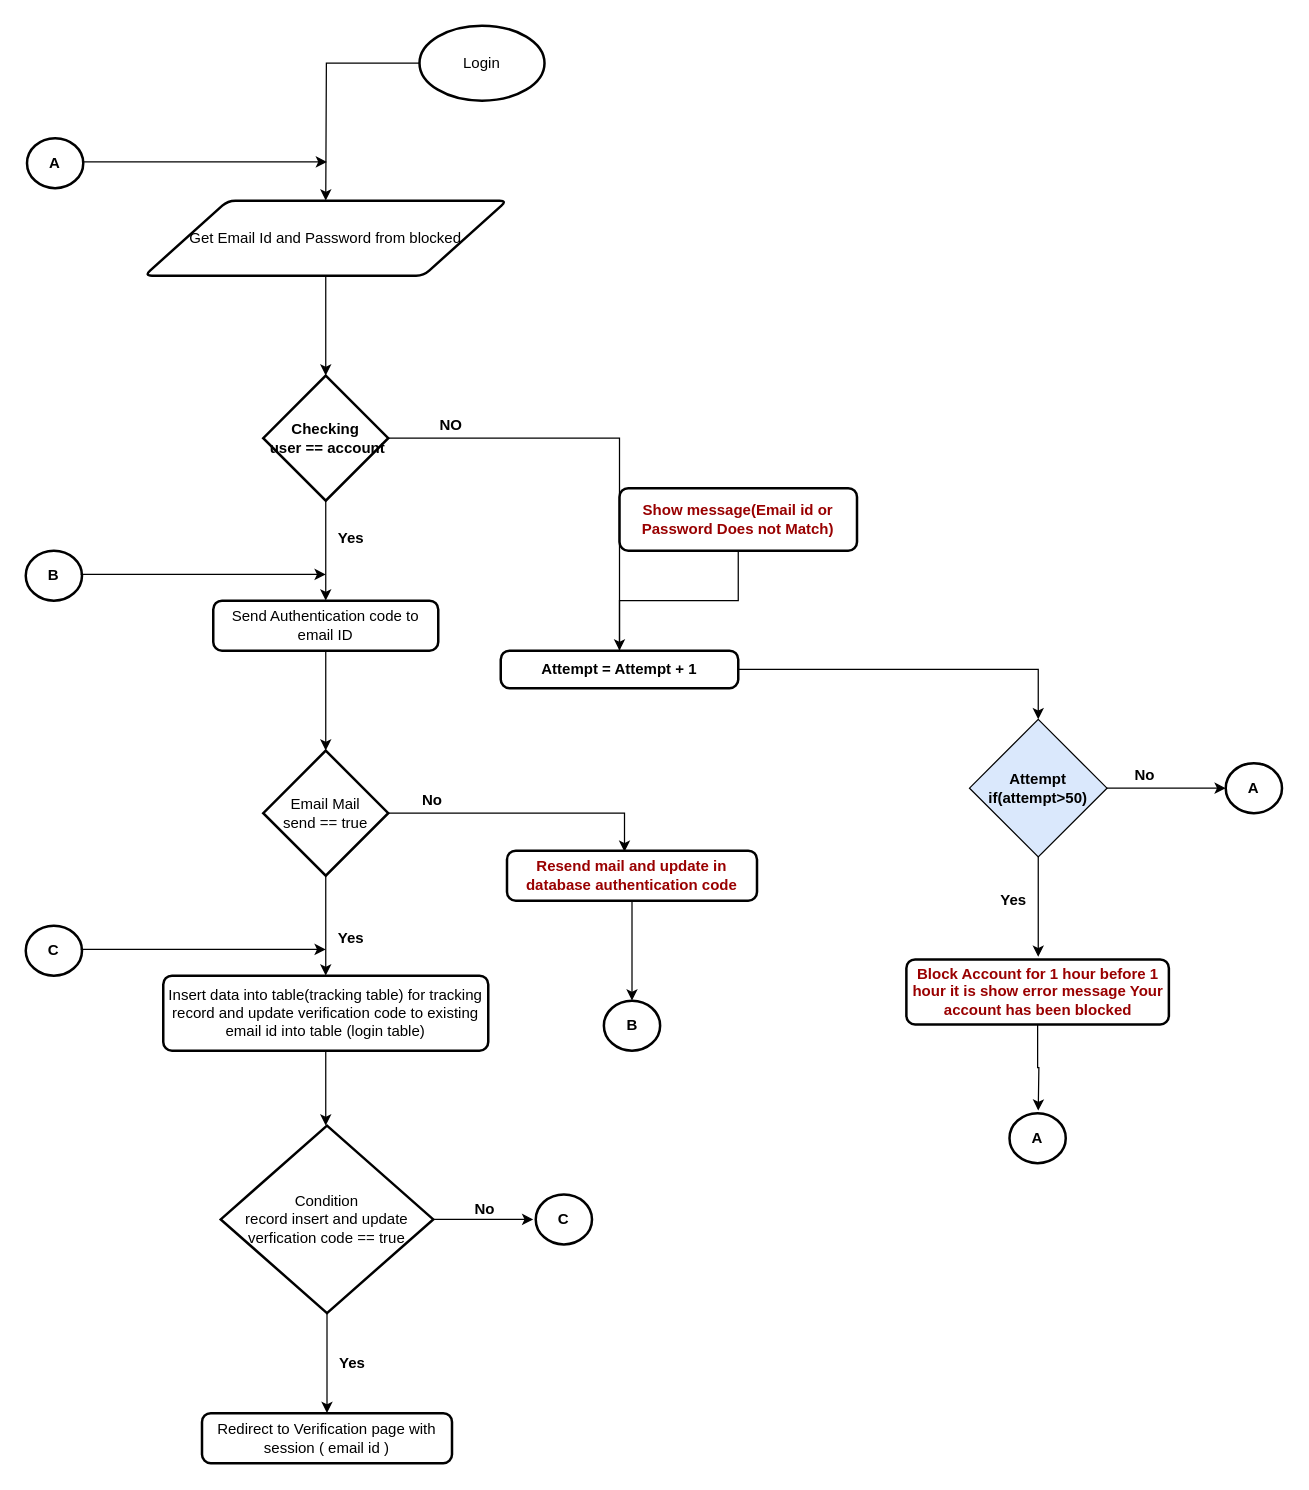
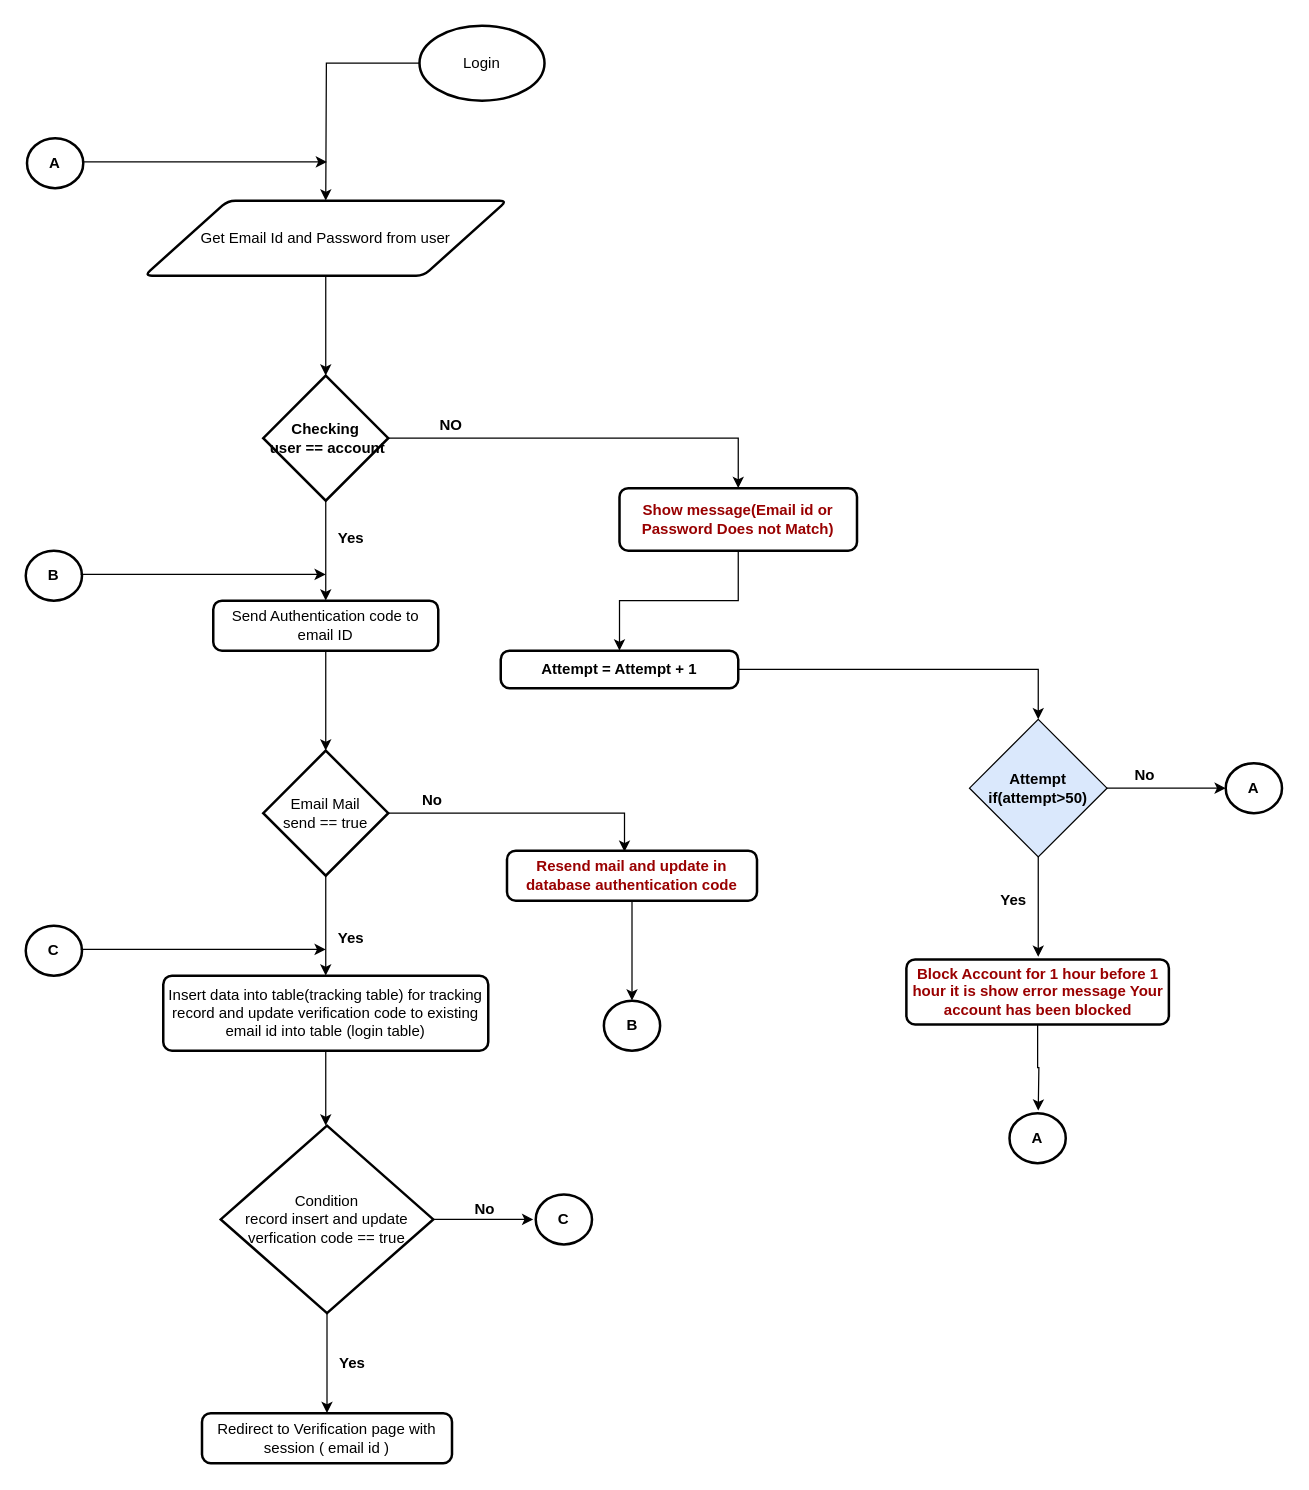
node "Get Email Id and Password from blocked": label "Get Email Id and Password from blocked" -> "Get Email Id and Password from user"
edge "Checking user == account" -> "Attempt = Attempt + 1": now "Checking user == account" -> "Show message(Email id or Password Does not Match)"
edge "Show message(Email id or Password Does not Match)" -- "Attempt = Attempt + 1": arrowhead none -> classic
